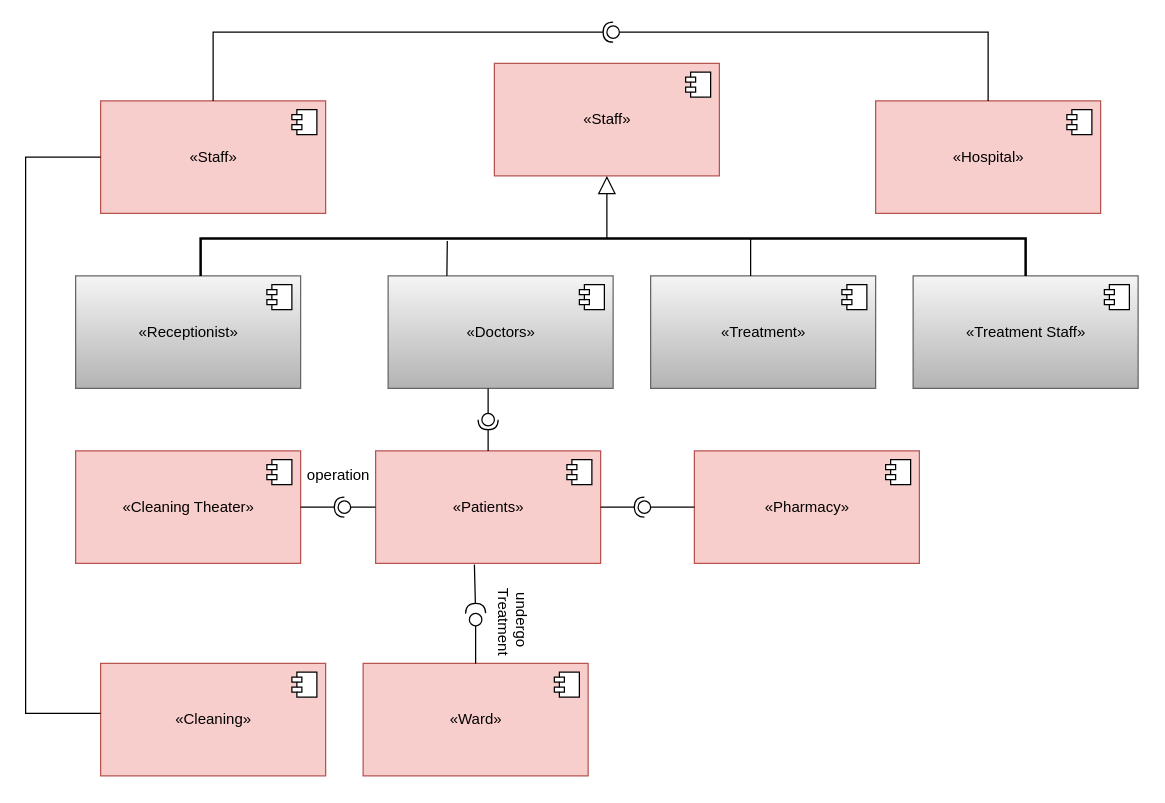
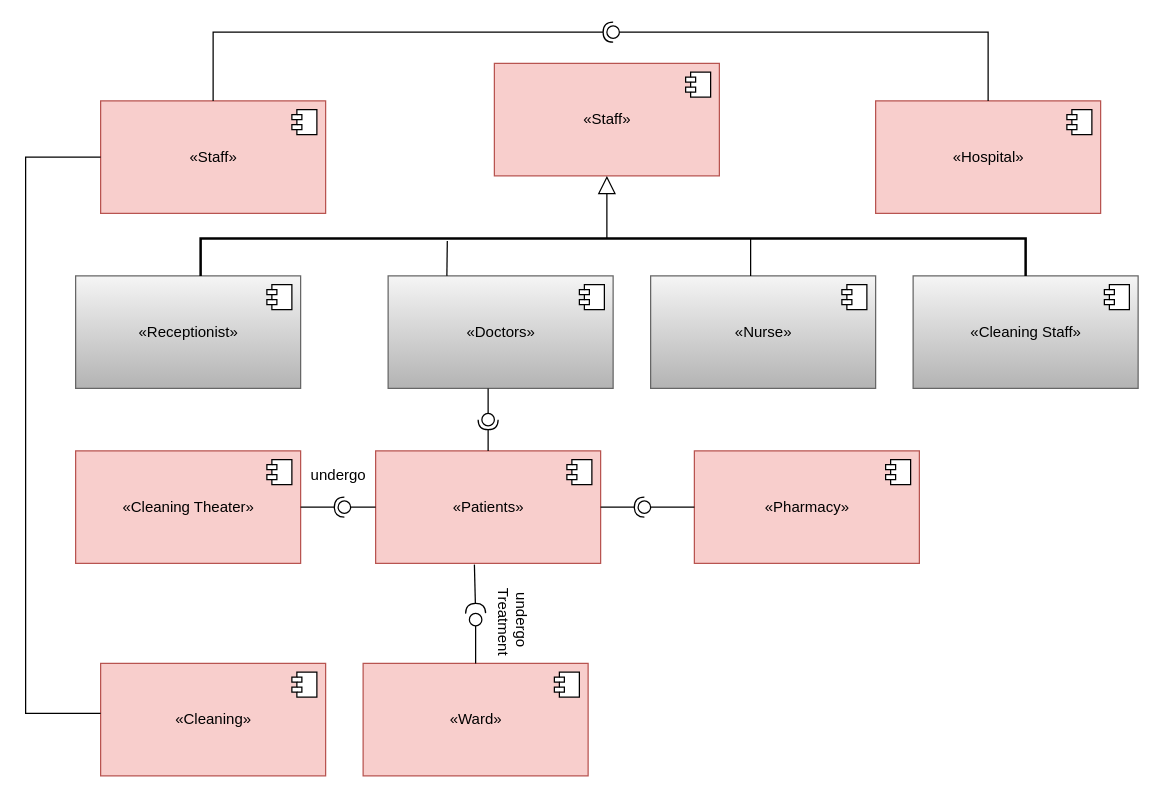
node "«Treatment»": label "«Treatment»" -> "«Nurse»"
node "«Treatment Staff»": label "«Treatment Staff»" -> "«Cleaning Staff»"
node "operation": label "operation" -> "undergo"
